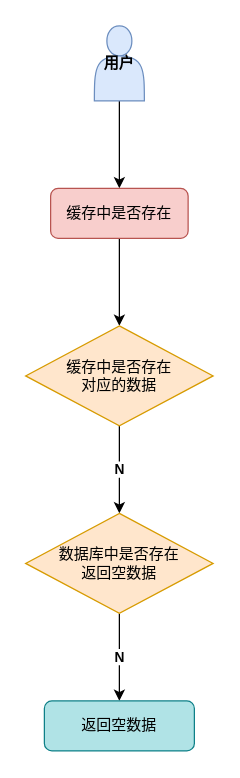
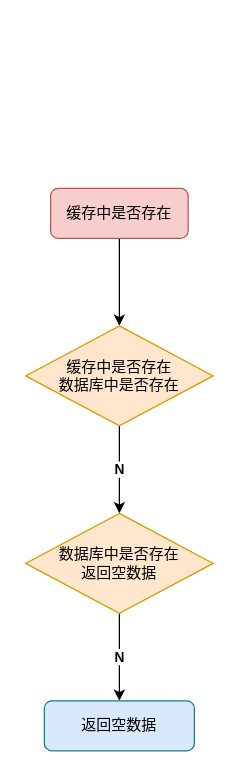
node "用户": removed
edge "用户" -> "缓存中是否存在": removed
node "缓存中是否存在 对应的数据": label "缓存中是否存在 对应的数据" -> "缓存中是否存在 数据库中是否存在"
node "返回空数据": fillcolor #b0e3e6 -> #dae8fc
